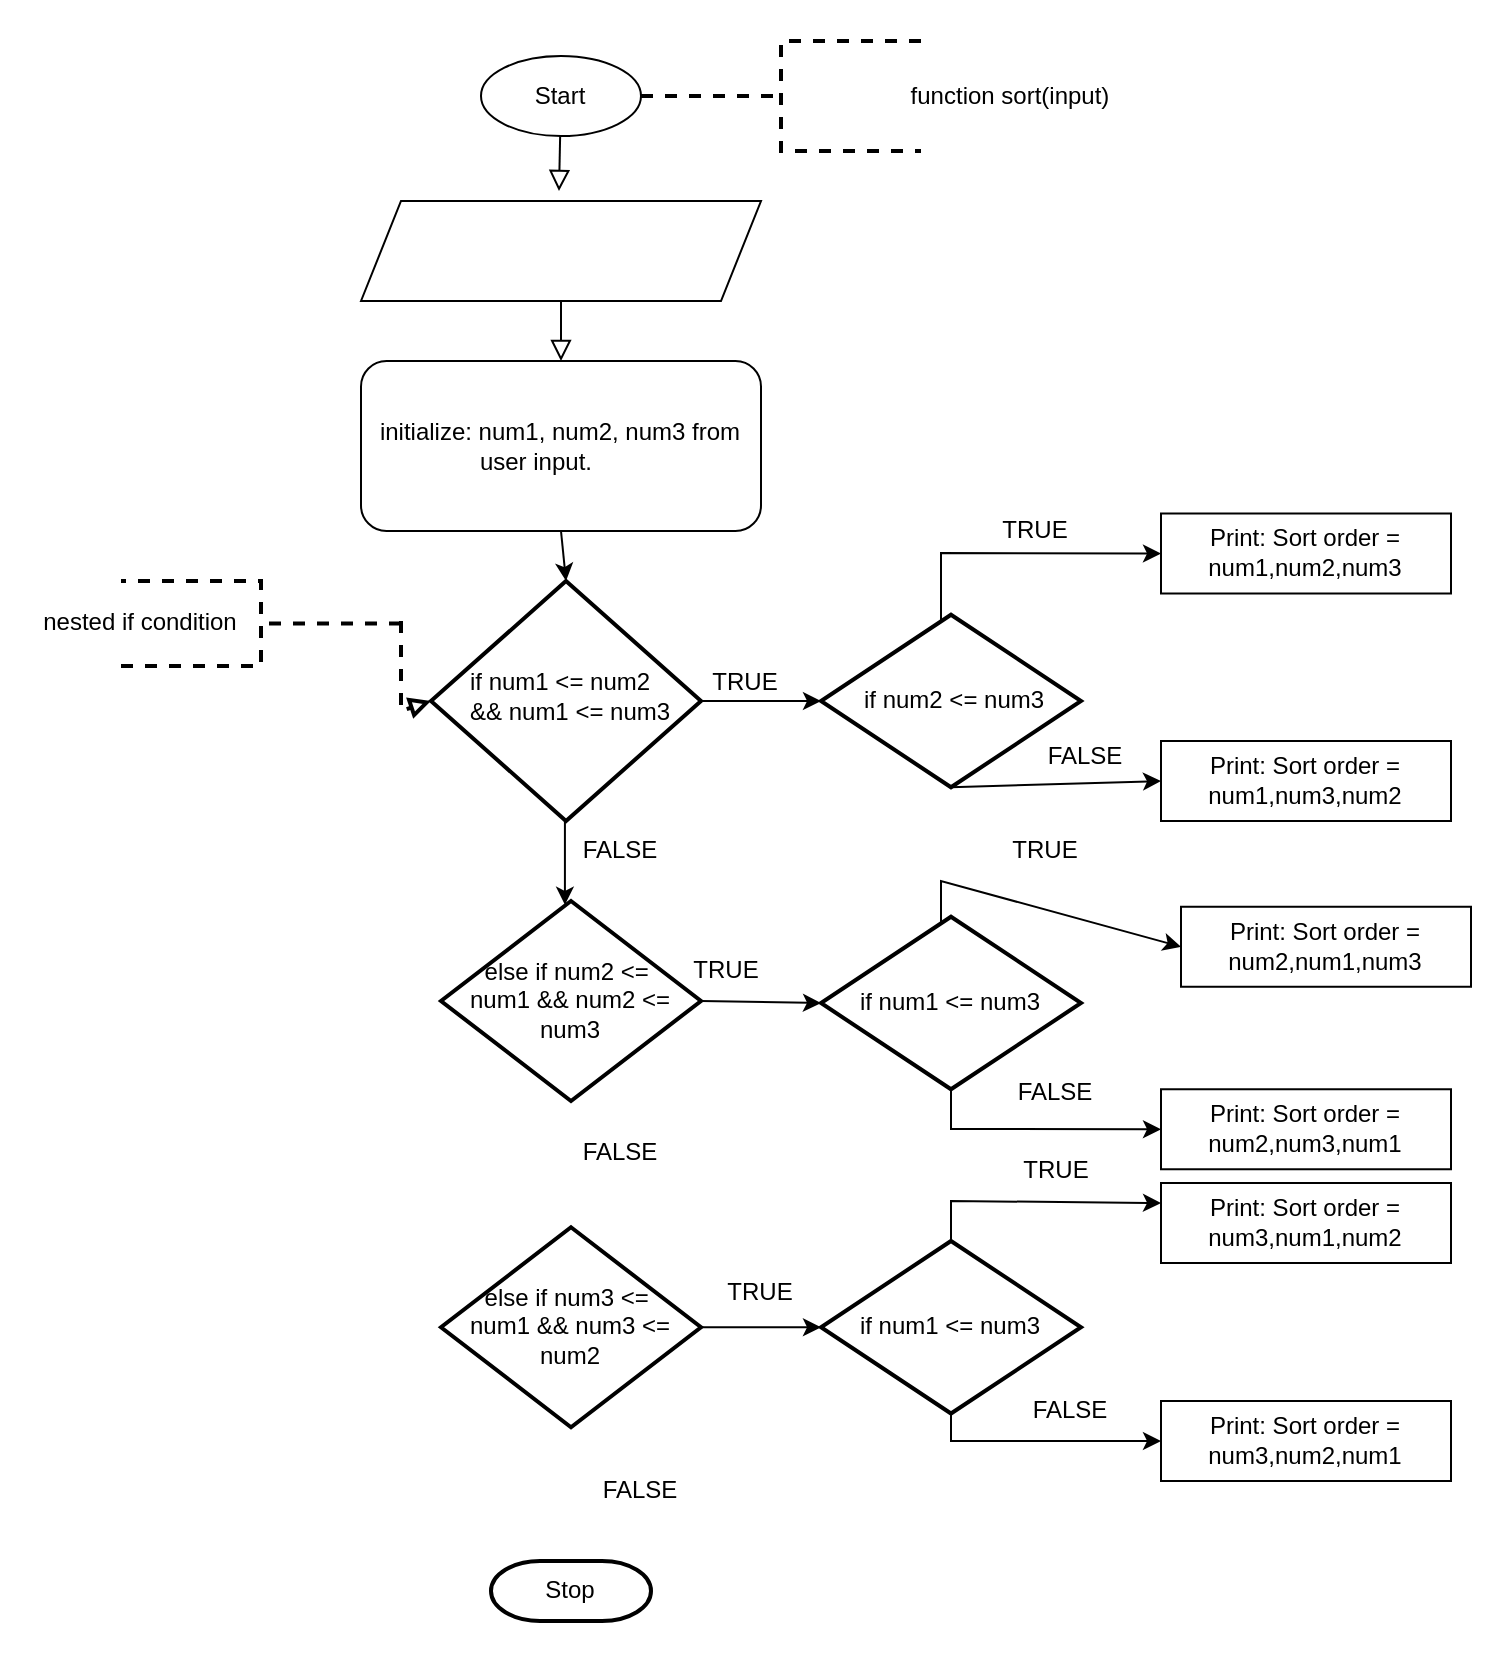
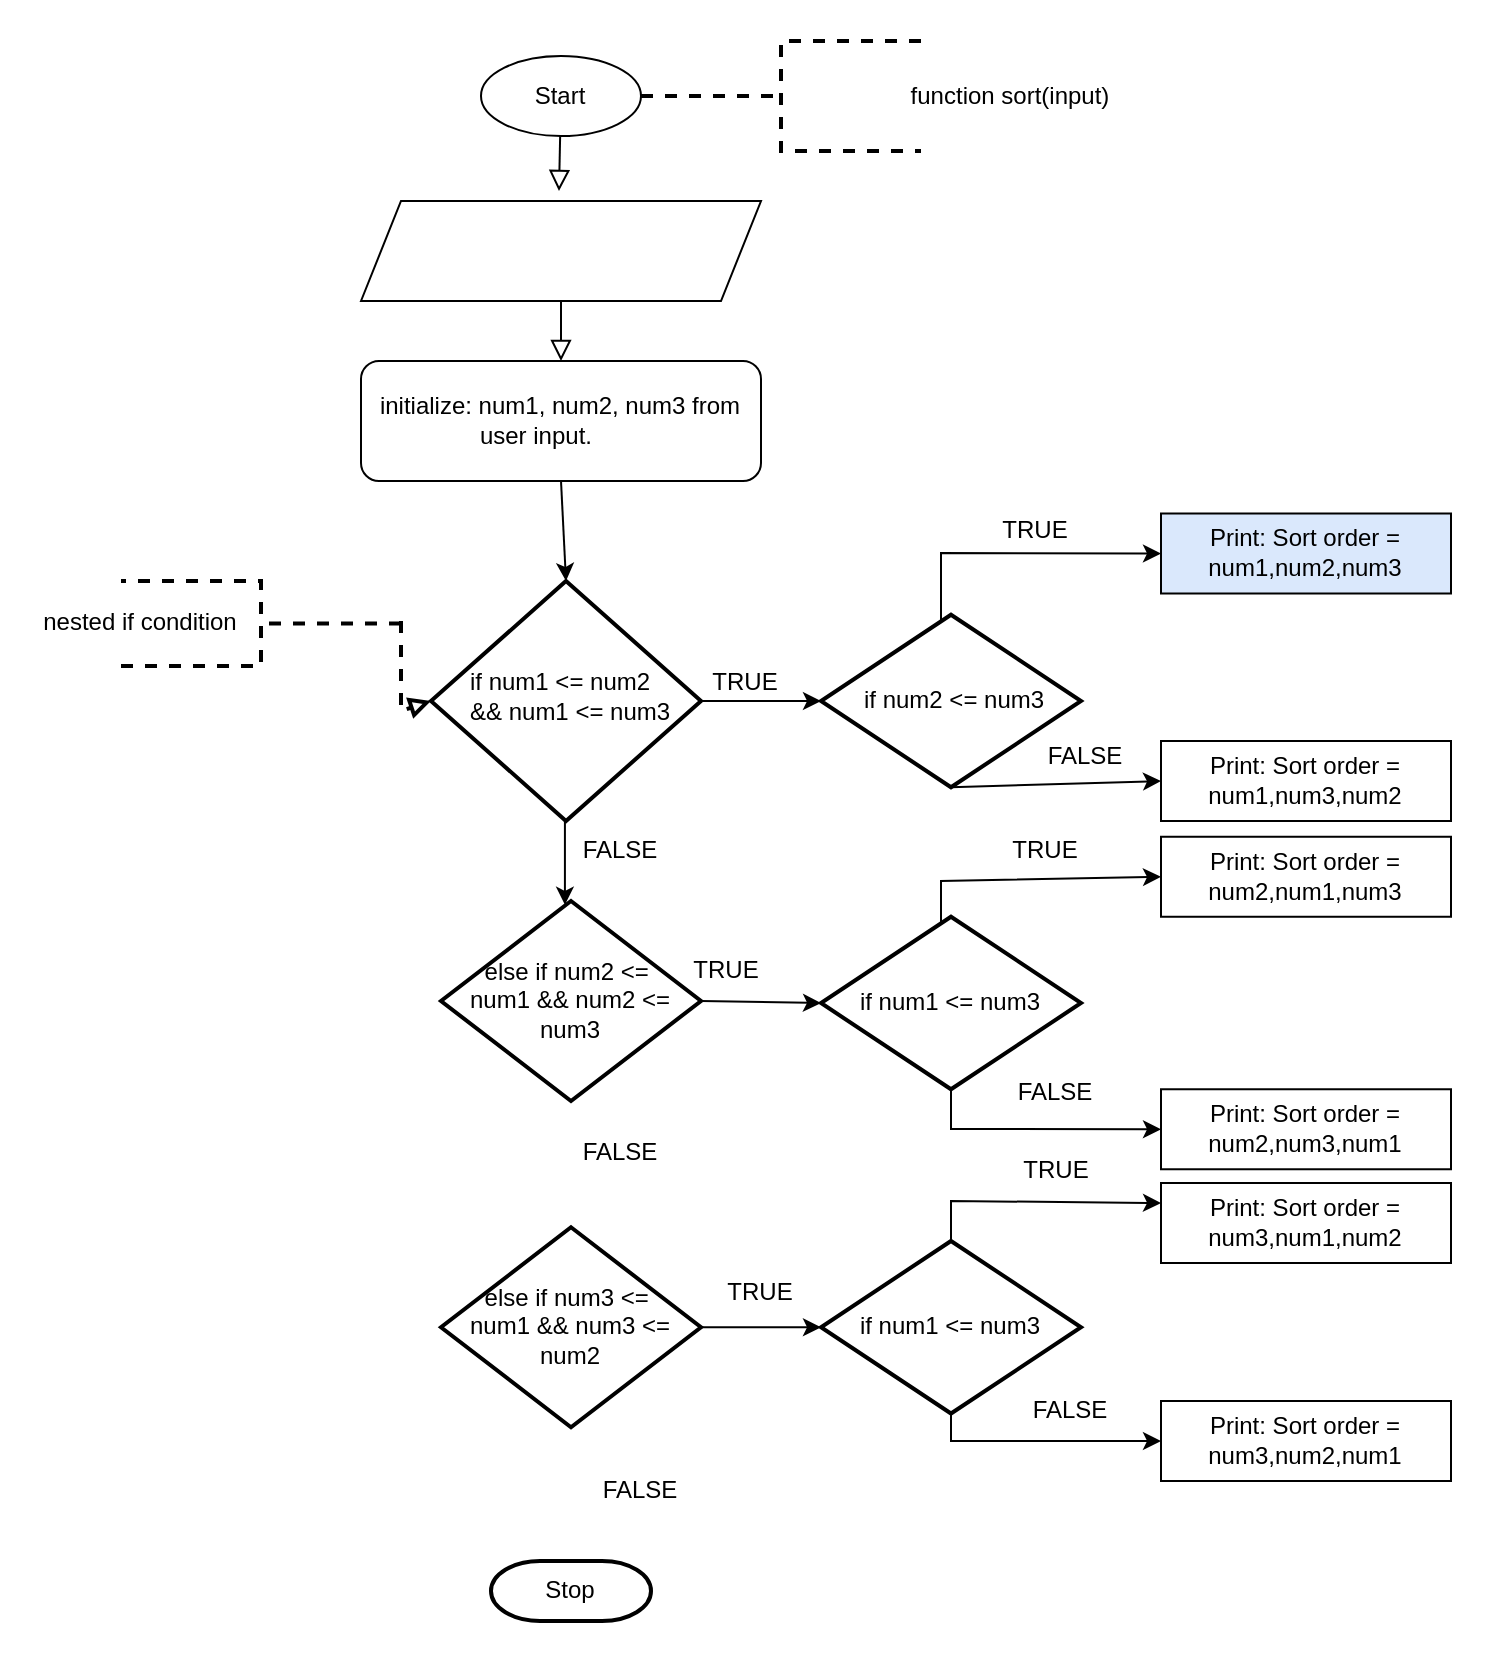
node "initialize: num1, num2, num3 from user input.": size 400x170 -> 400x120
node "Print: Sort order = num1,num2,num3": fillcolor #ffffff -> #dae8fc
node "Print: Sort order = num2,num1,num3": moved (1326, 947) -> (1306, 877)
